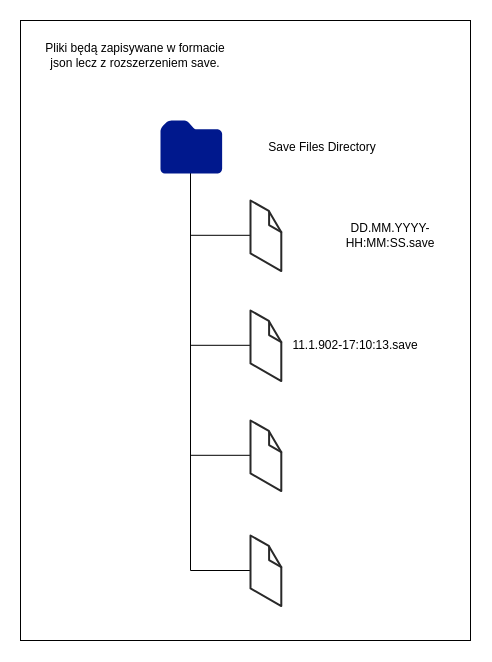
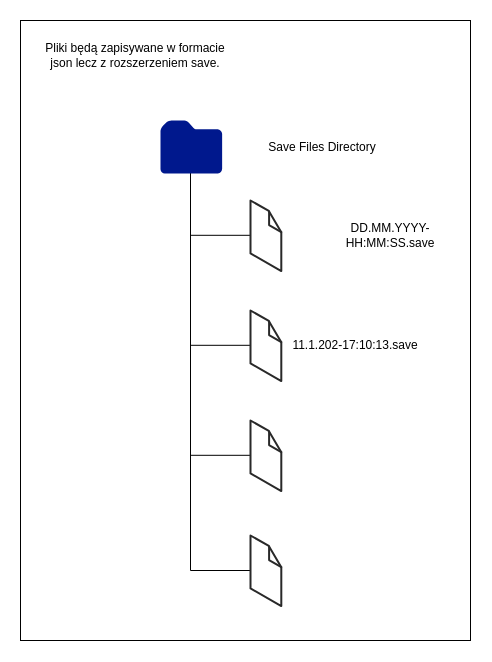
node "11.1.902-17:10:13.save": label "11.1.902-17:10:13.save" -> "11.1.202-17:10:13.save"
